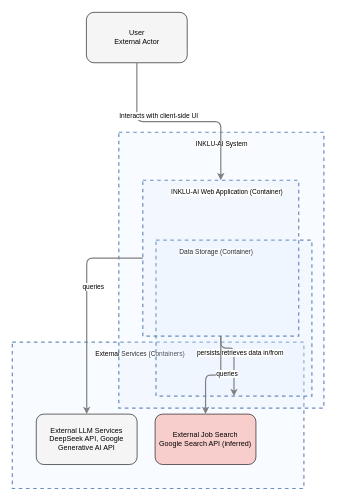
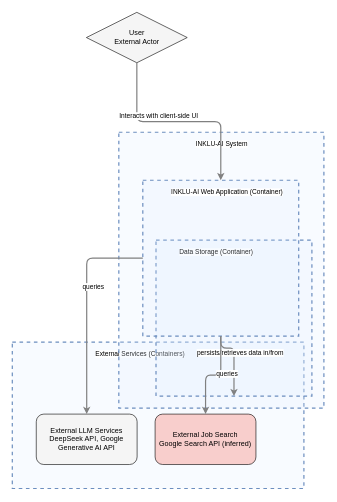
node "User External Actor": shape rounded rectangle -> diamond
